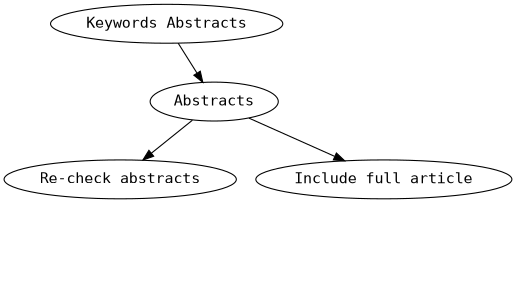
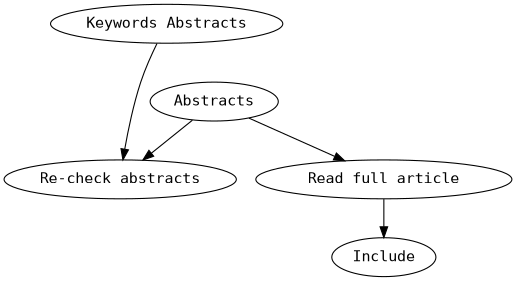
edge "Keywords Abstracts" -> "Abstracts": now "Keywords Abstracts" -> "Re-check abstracts"
node "Include full article": label "Include full article" -> "Read full article"
node "Include": added
